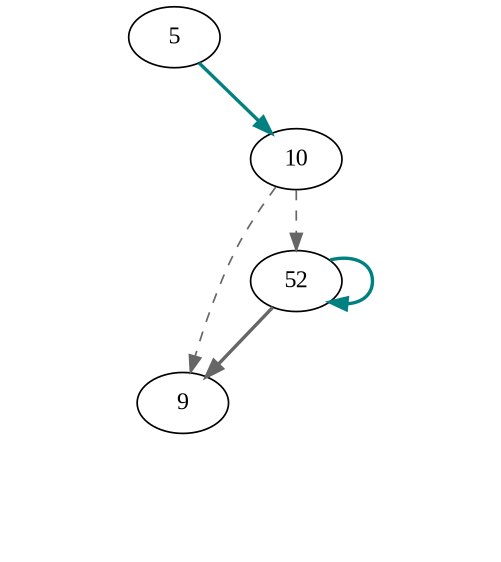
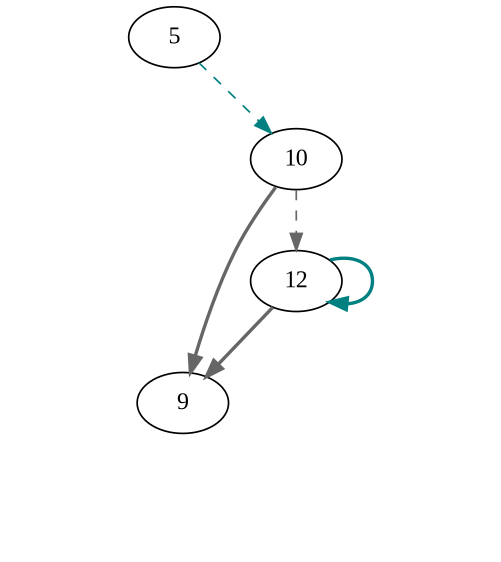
edge "5" -> "10": style bold -> dashed
edge "10" -> "9": style dashed -> bold
node "52": label "52" -> "12"
